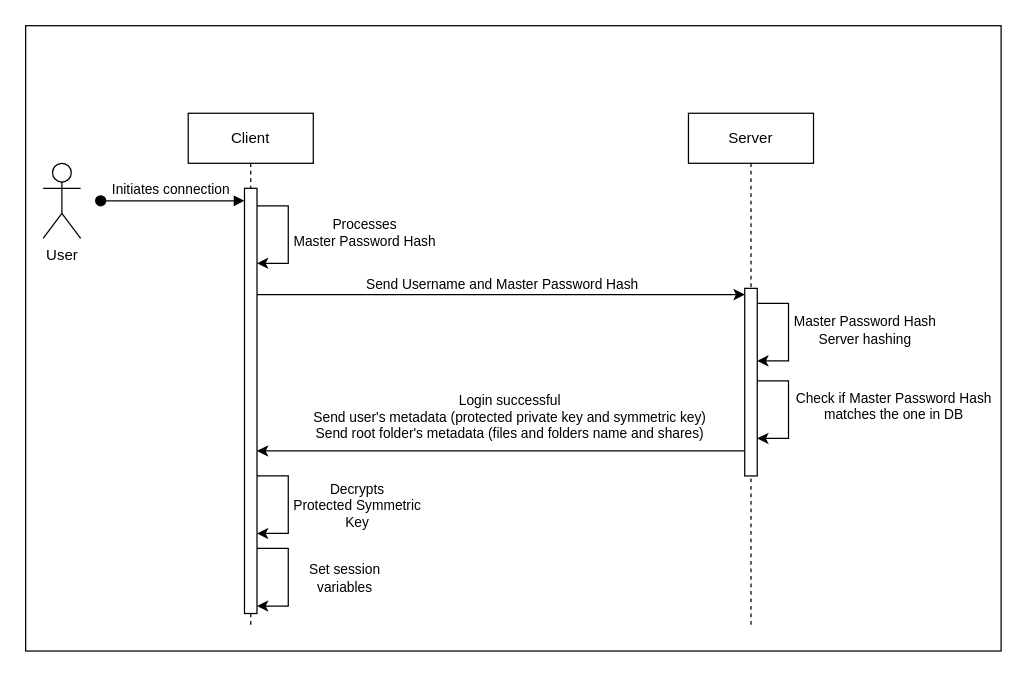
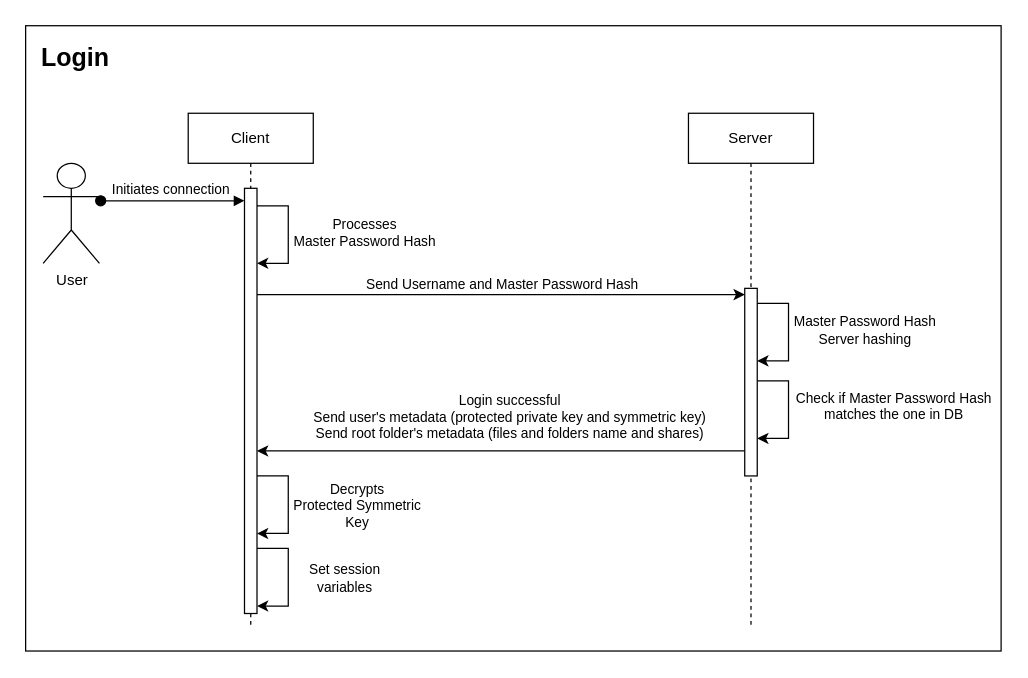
node "Login": added
node "User": size 38x75 -> 56x100
